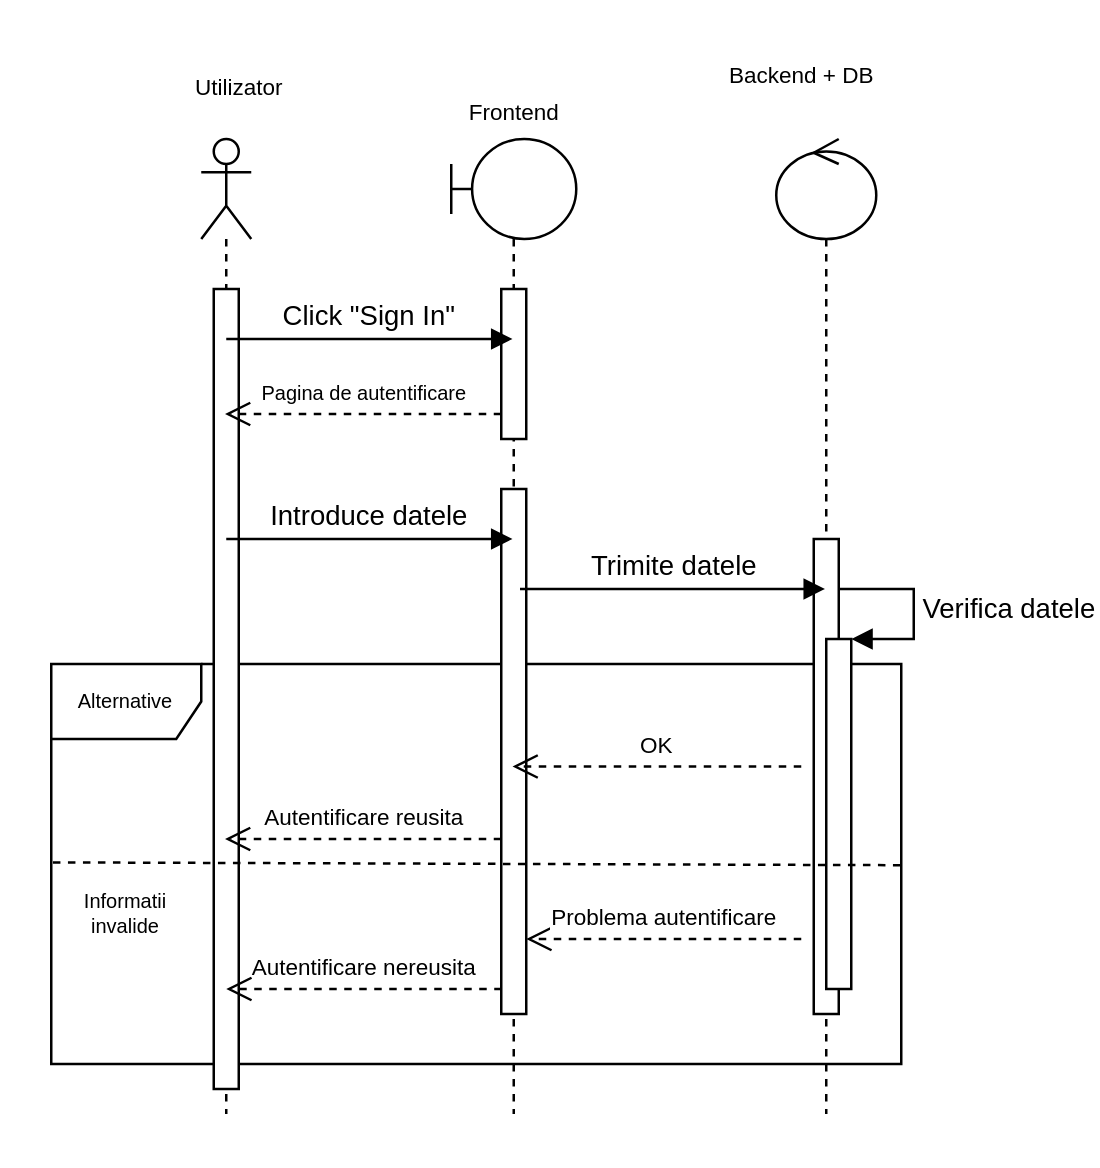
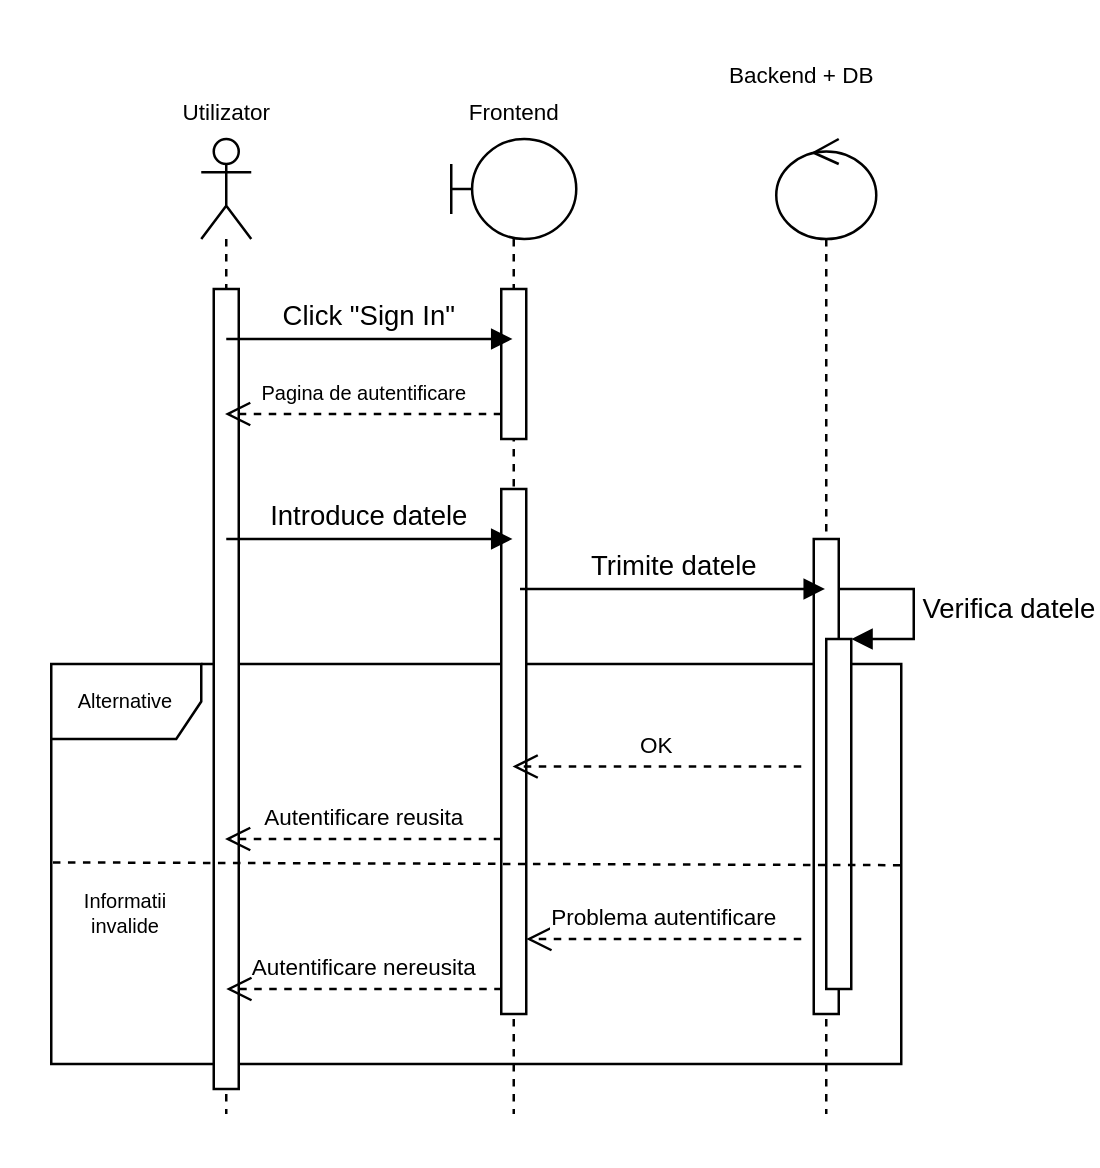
node "Utilizator": moved (239, 89) -> (226, 114)
